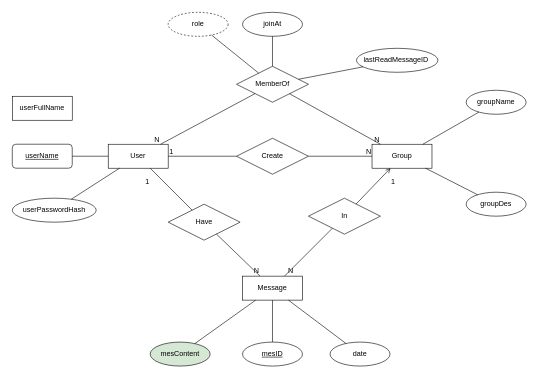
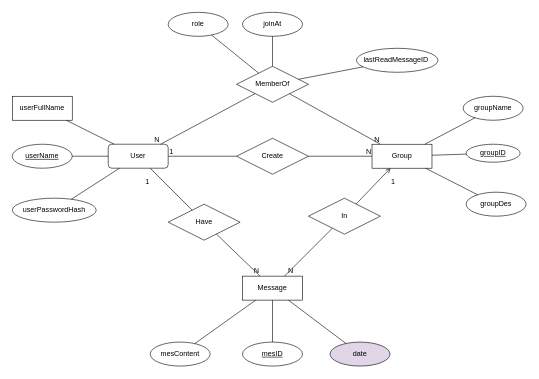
node "role": style dashed -> solid
node "groupName": moved (497, 102) -> (494, 108)
edge "userFullName" -- "User": added
node "groupID": added
edge "groupID" -- "Group": added
node "userName": shape rounded rectangle -> ellipse
node "User": shape rectangle -> rounded rectangle
node "mesContent": fillcolor #d5e8d4 -> #ffffff
node "date": fillcolor #ffffff -> #e1d5e7
